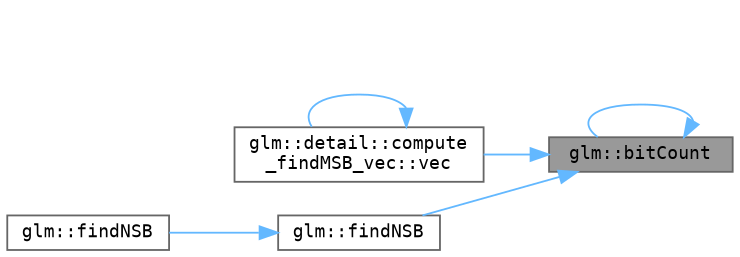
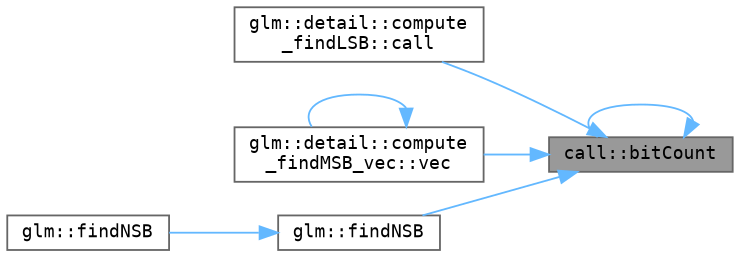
node "glm::detail::compute _findLSB::call": added
node "glm::bitCount": label "glm::bitCount" -> "call::bitCount"
